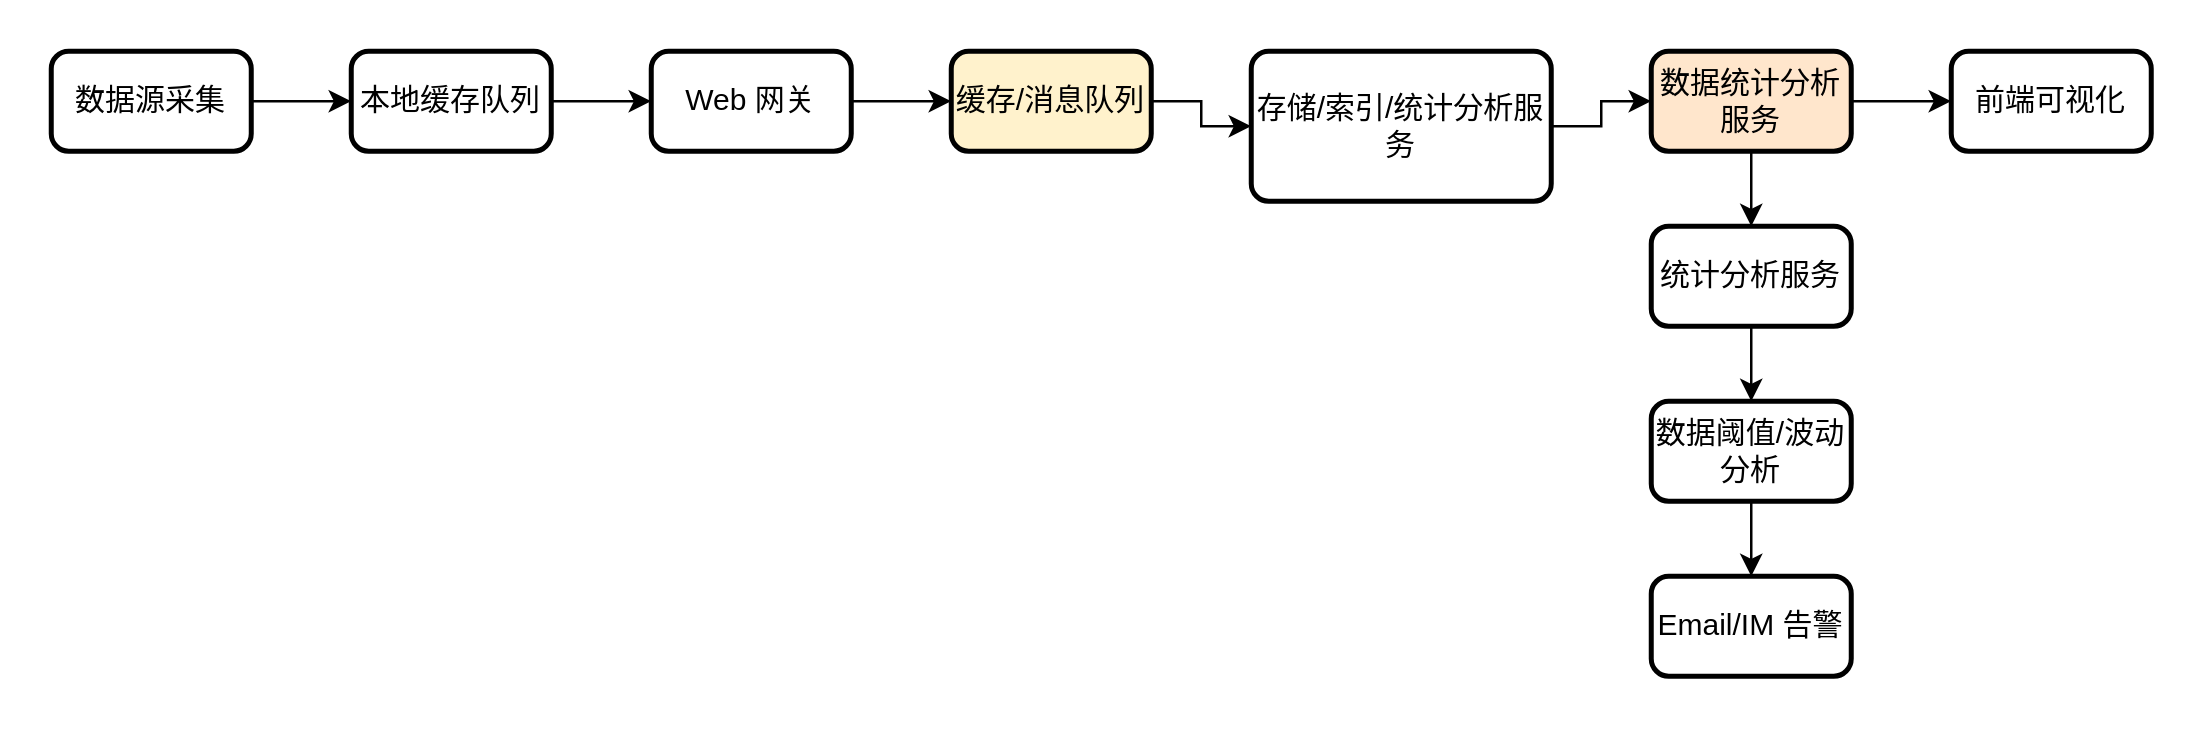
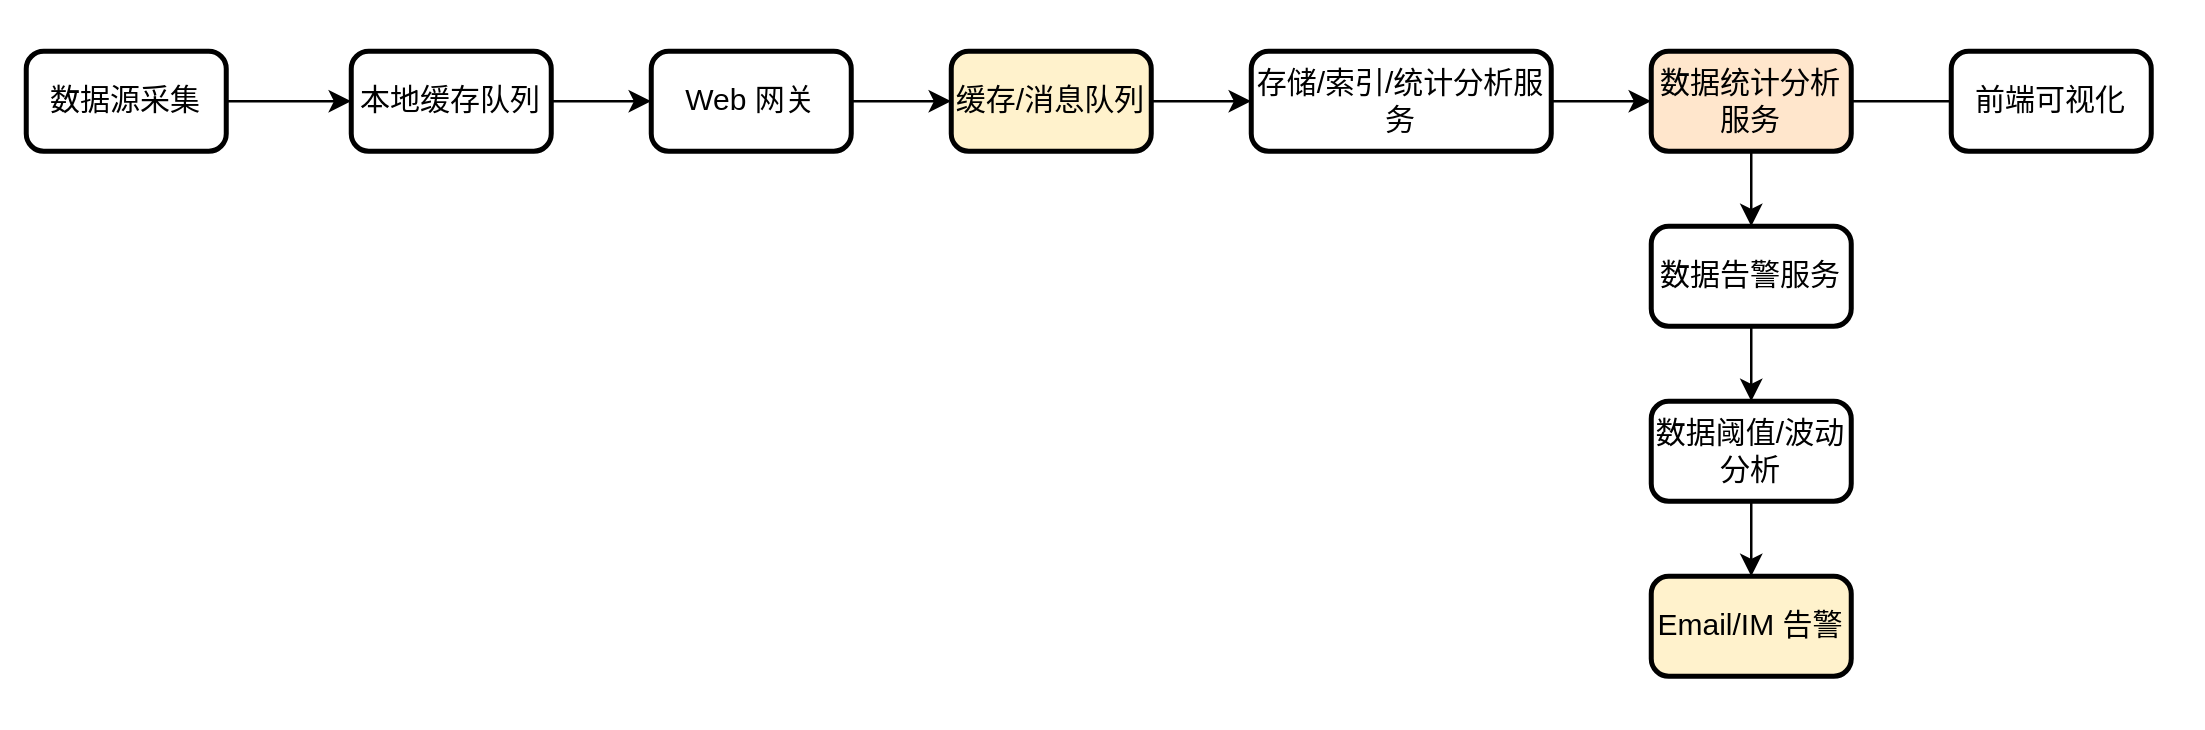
node "数据源采集": moved (151, 101) -> (126, 101)
edge "数据统计分析服务" -> "前端可视化": arrowhead classic -> none
node "存储/索引/统计分析服务": size 300x150 -> 300x100
node "统计分析服务": label "统计分析服务" -> "数据告警服务"
node "Email/IM 告警": fillcolor #ffffff -> #fff2cc
